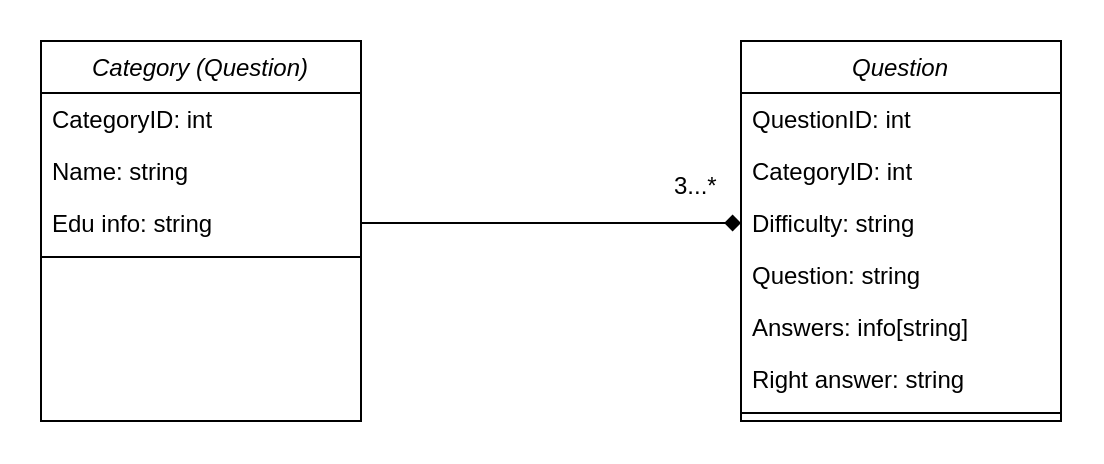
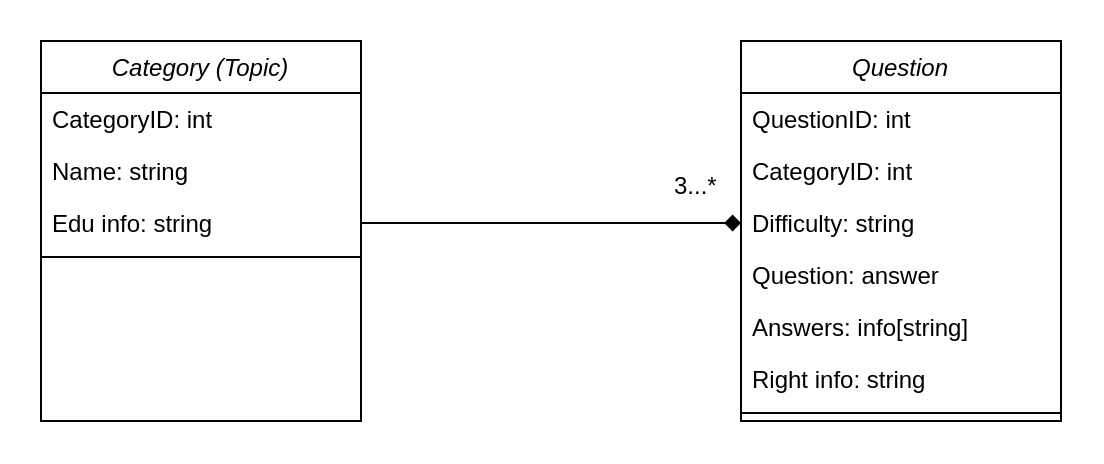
node "Category (Question)": label "Category (Question)" -> "Category (Topic)"
node "Question: string": label "Question: string" -> "Question: answer"
node "Right answer: string": label "Right answer: string" -> "Right info: string"
